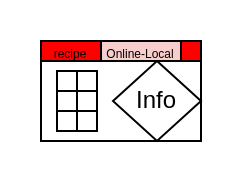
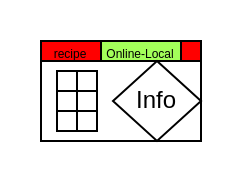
node "Online-Local": fillcolor #f8cecc -> #a3ff5a
